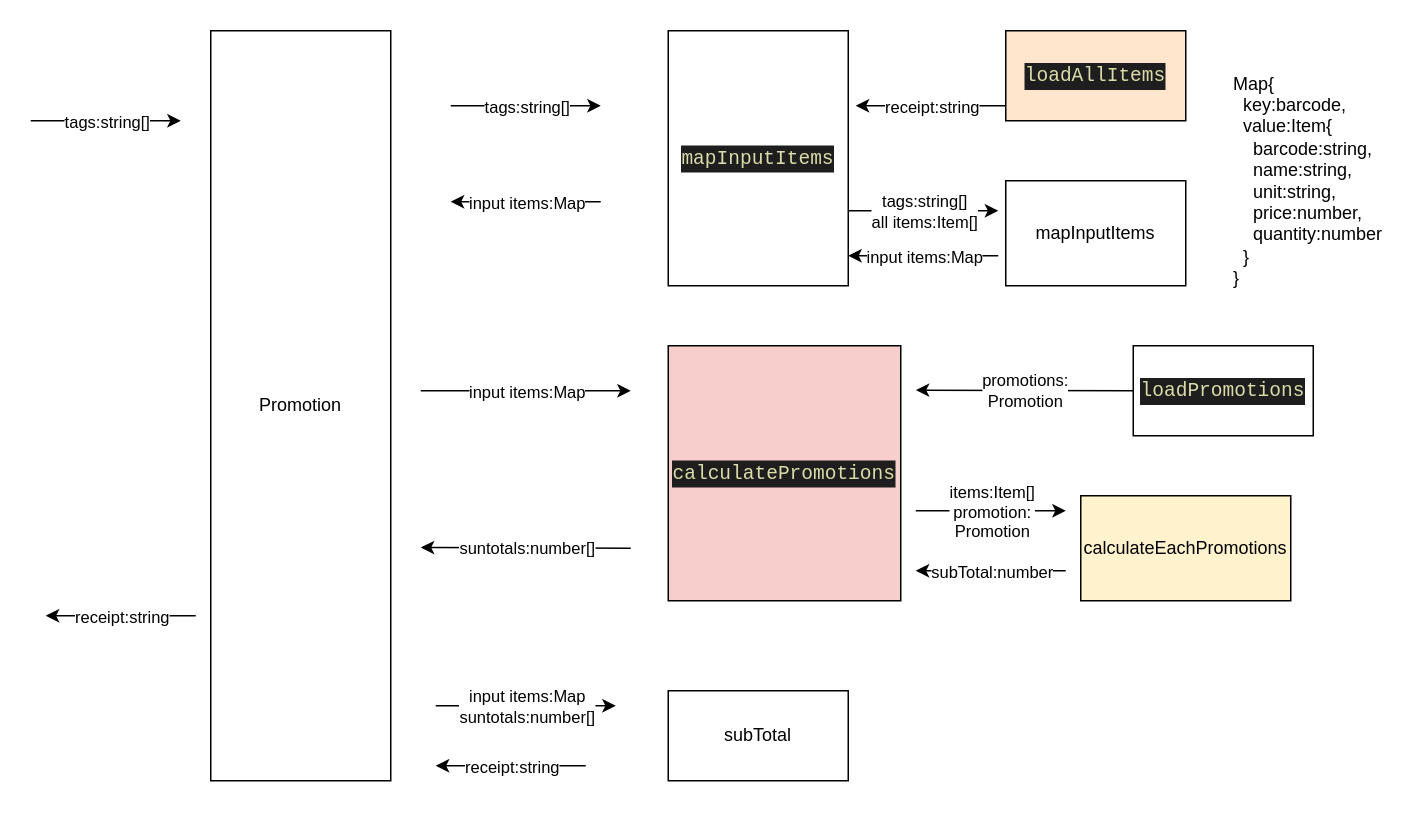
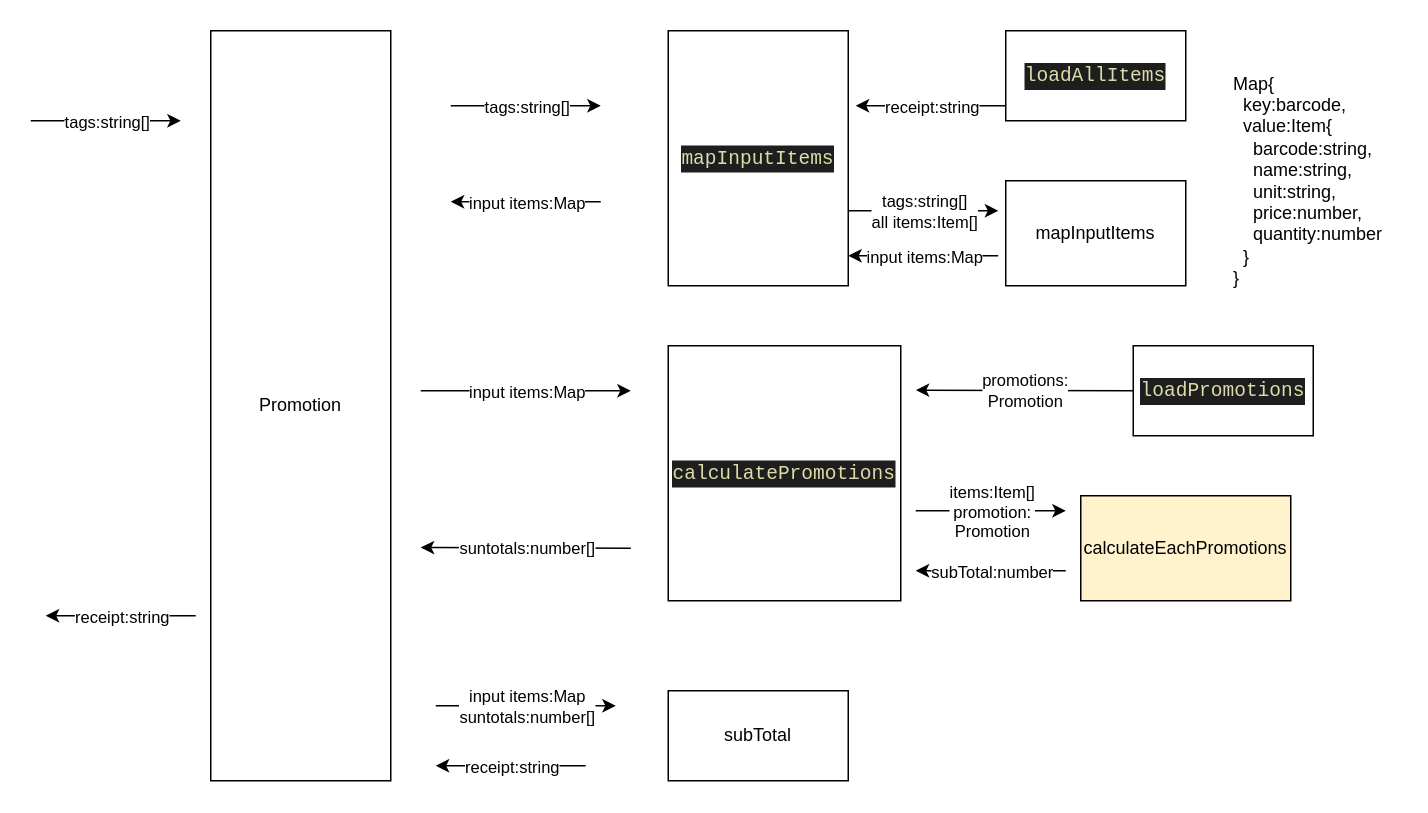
node "loadAllItems": fillcolor #ffe6cc -> #ffffff
node "calculatePromotions": fillcolor #f8cecc -> #ffffff
